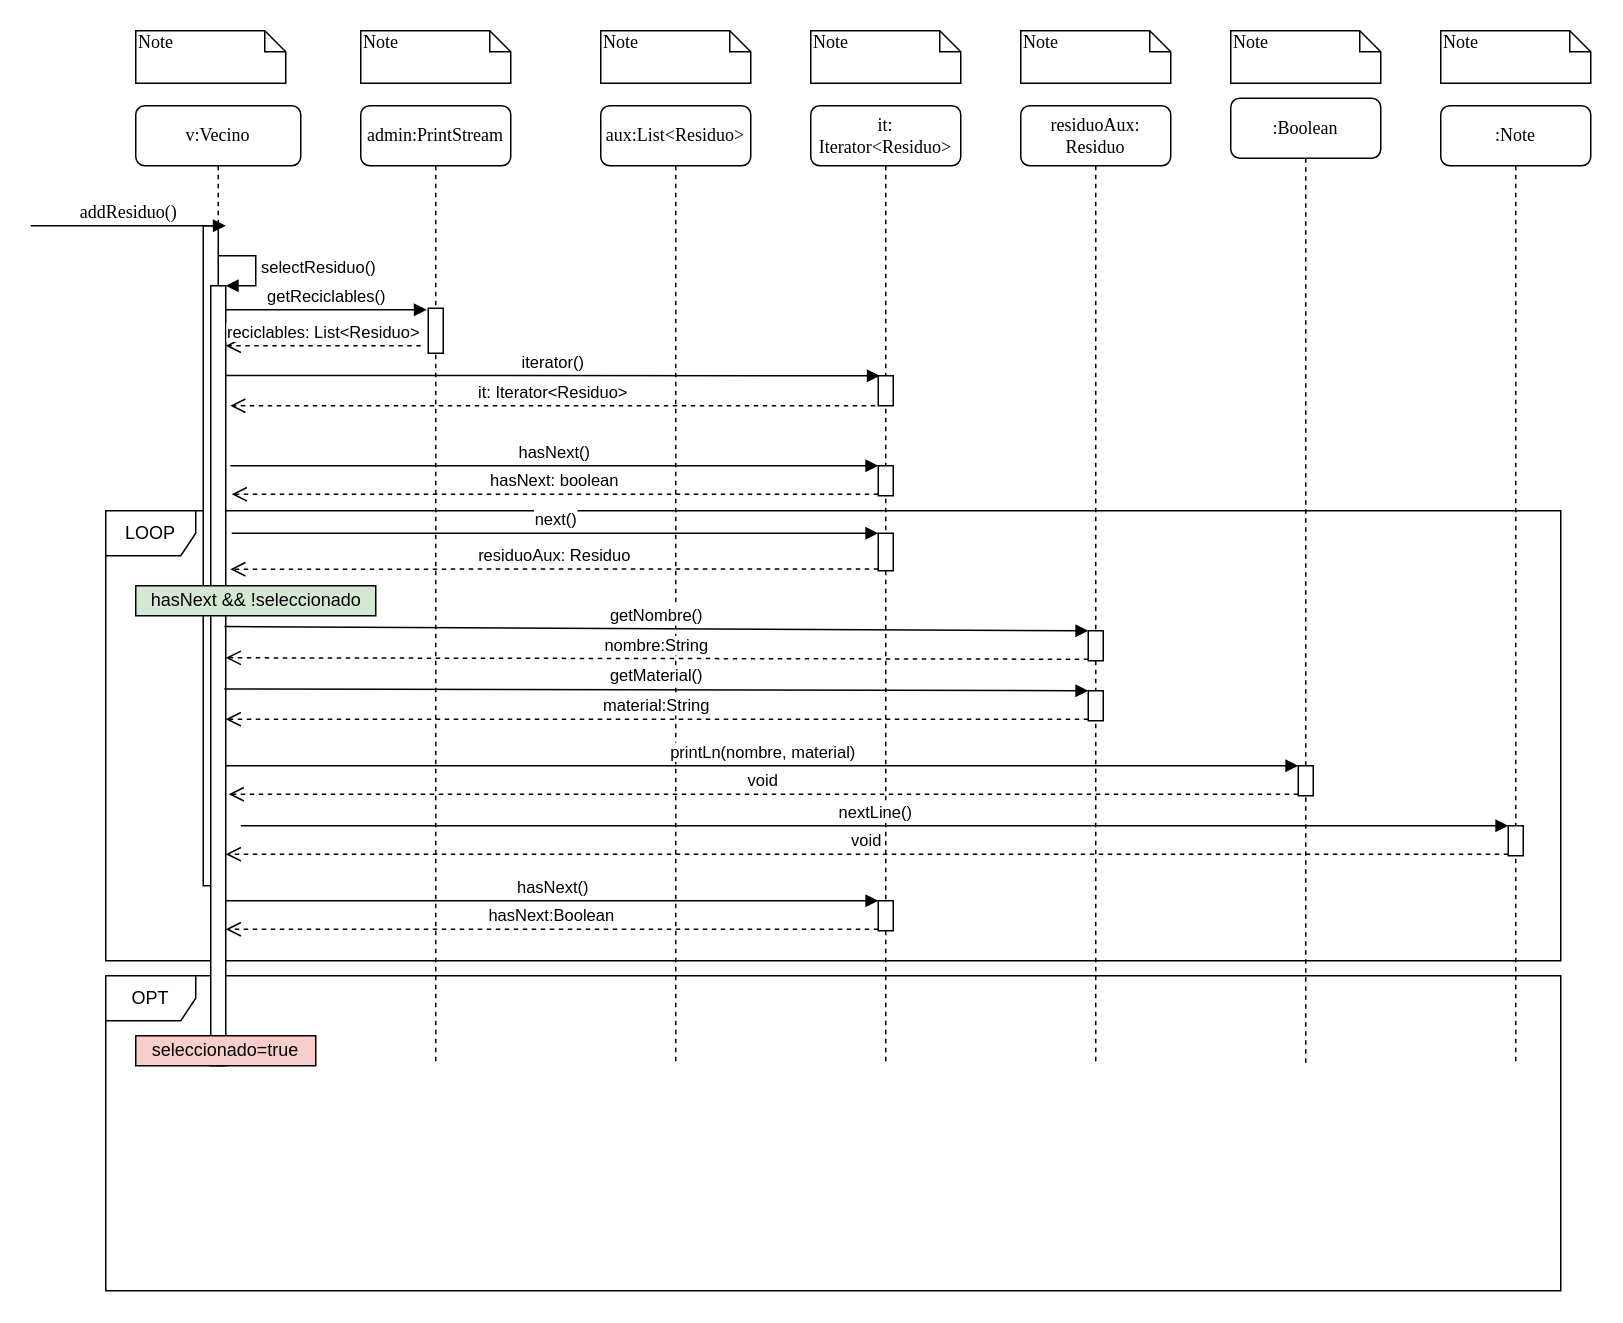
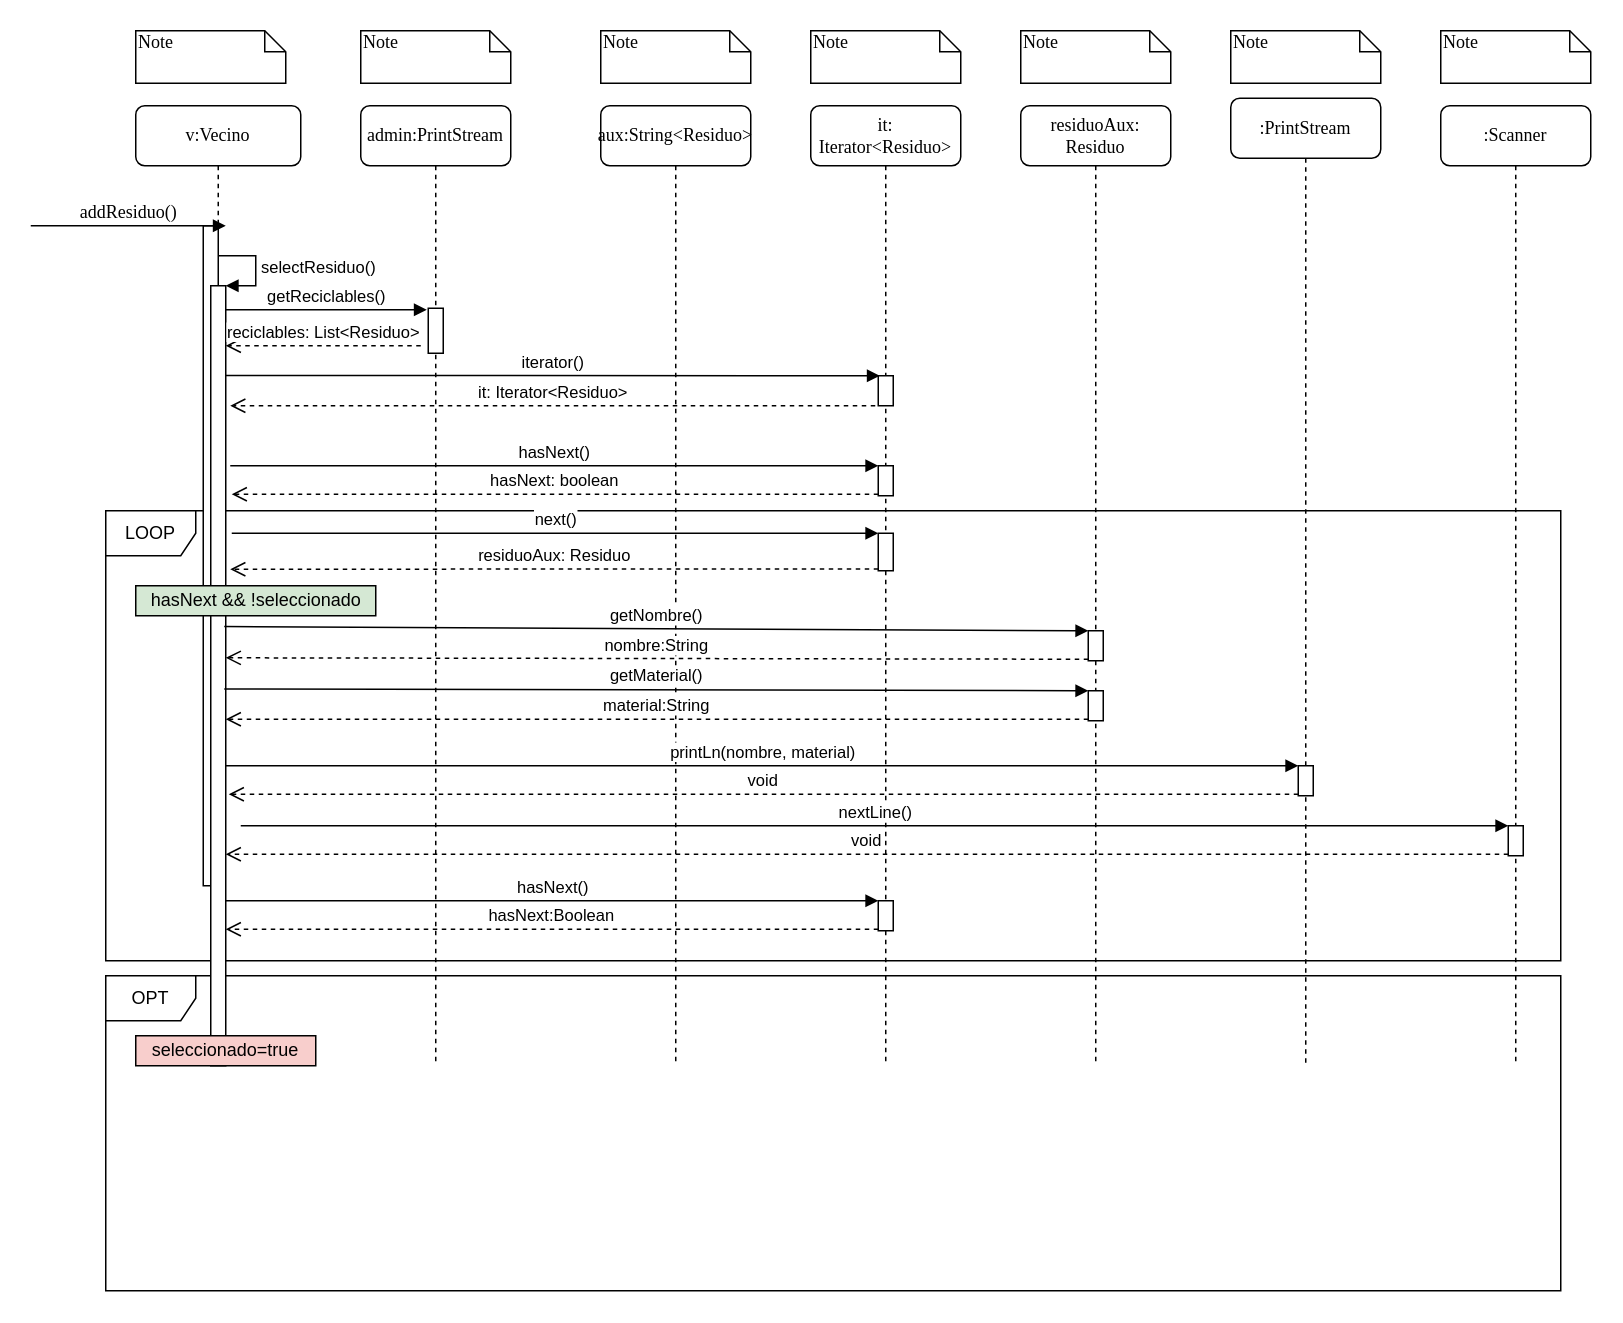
node ":Boolean": label ":Boolean" -> ":PrintStream"
node "aux:List<Residuo>": label "aux:List<Residuo>" -> "aux:String<Residuo>"
node ":Note": label ":Note" -> ":Scanner"
